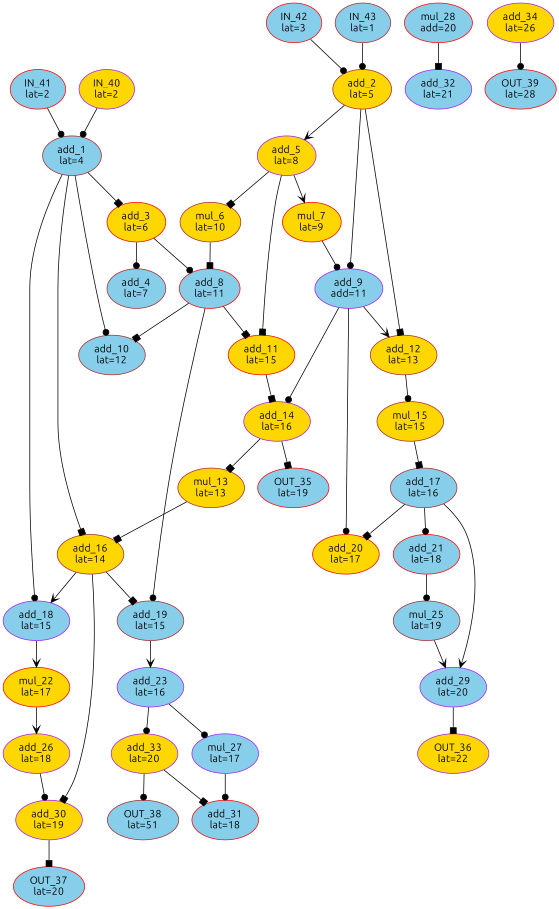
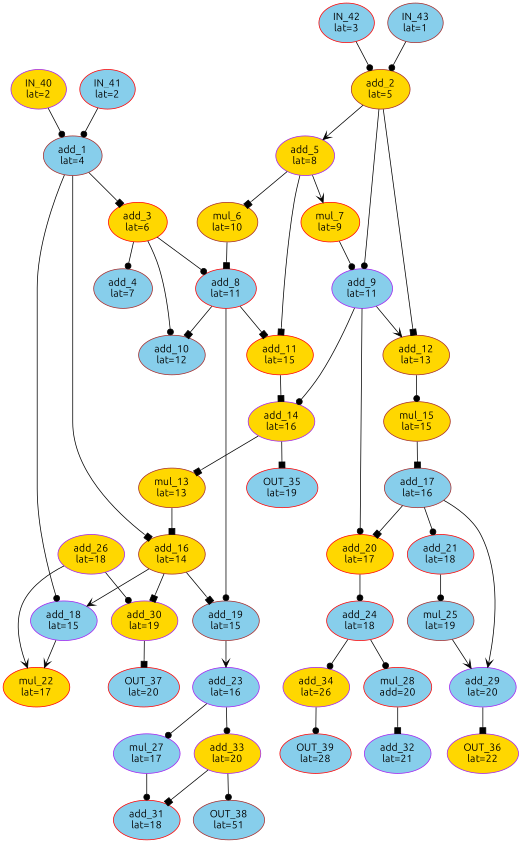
edge "add_1 lat=4" -> "add_10 lat=12": now "add_3 lat=6" -> "add_10 lat=12"
node "add_9 add=11": label "add_9 add=11" -> "add_9 lat=11"
node "add_24 lat=18": added
edge "mul_22 lat=17" -> "add_26 lat=18": reversed
